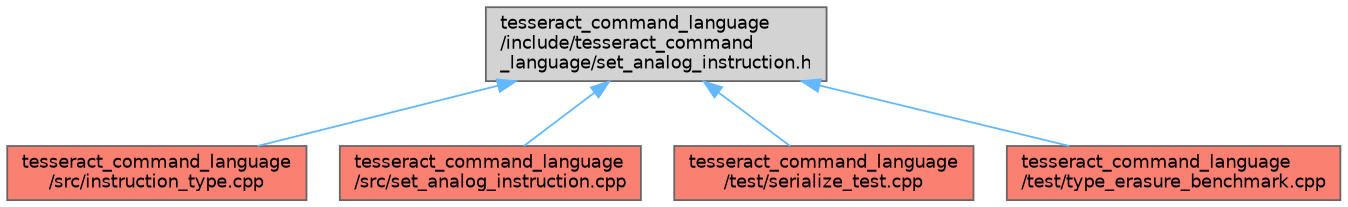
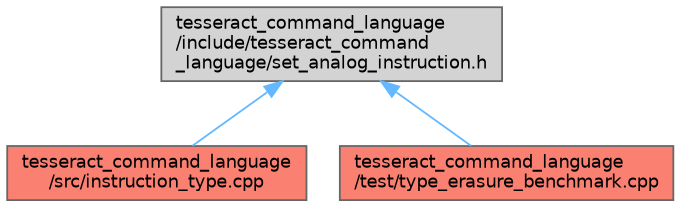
node "tesseract_command_language /src/set_analog_instruction.cpp": removed
node "tesseract_command_language /test/serialize_test.cpp": removed
